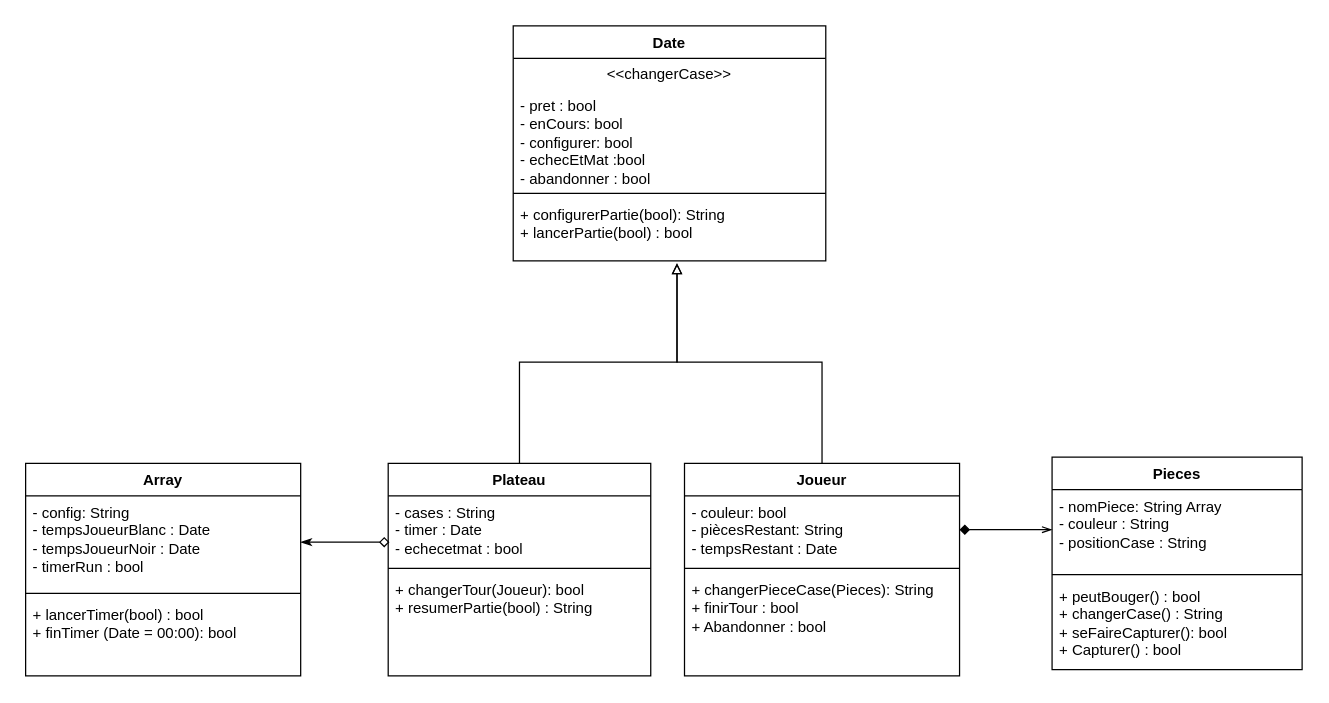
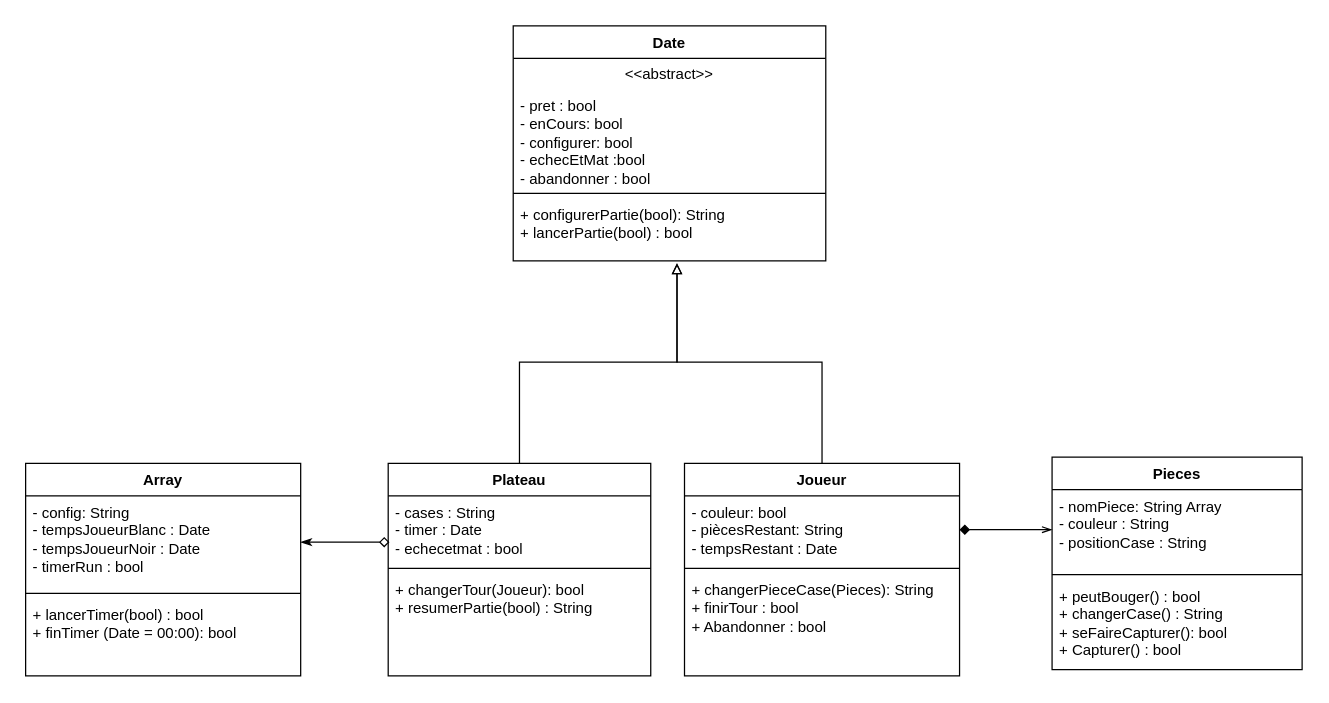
node "<<changerCase>>": label "<<changerCase>>" -> "<<abstract>>"
